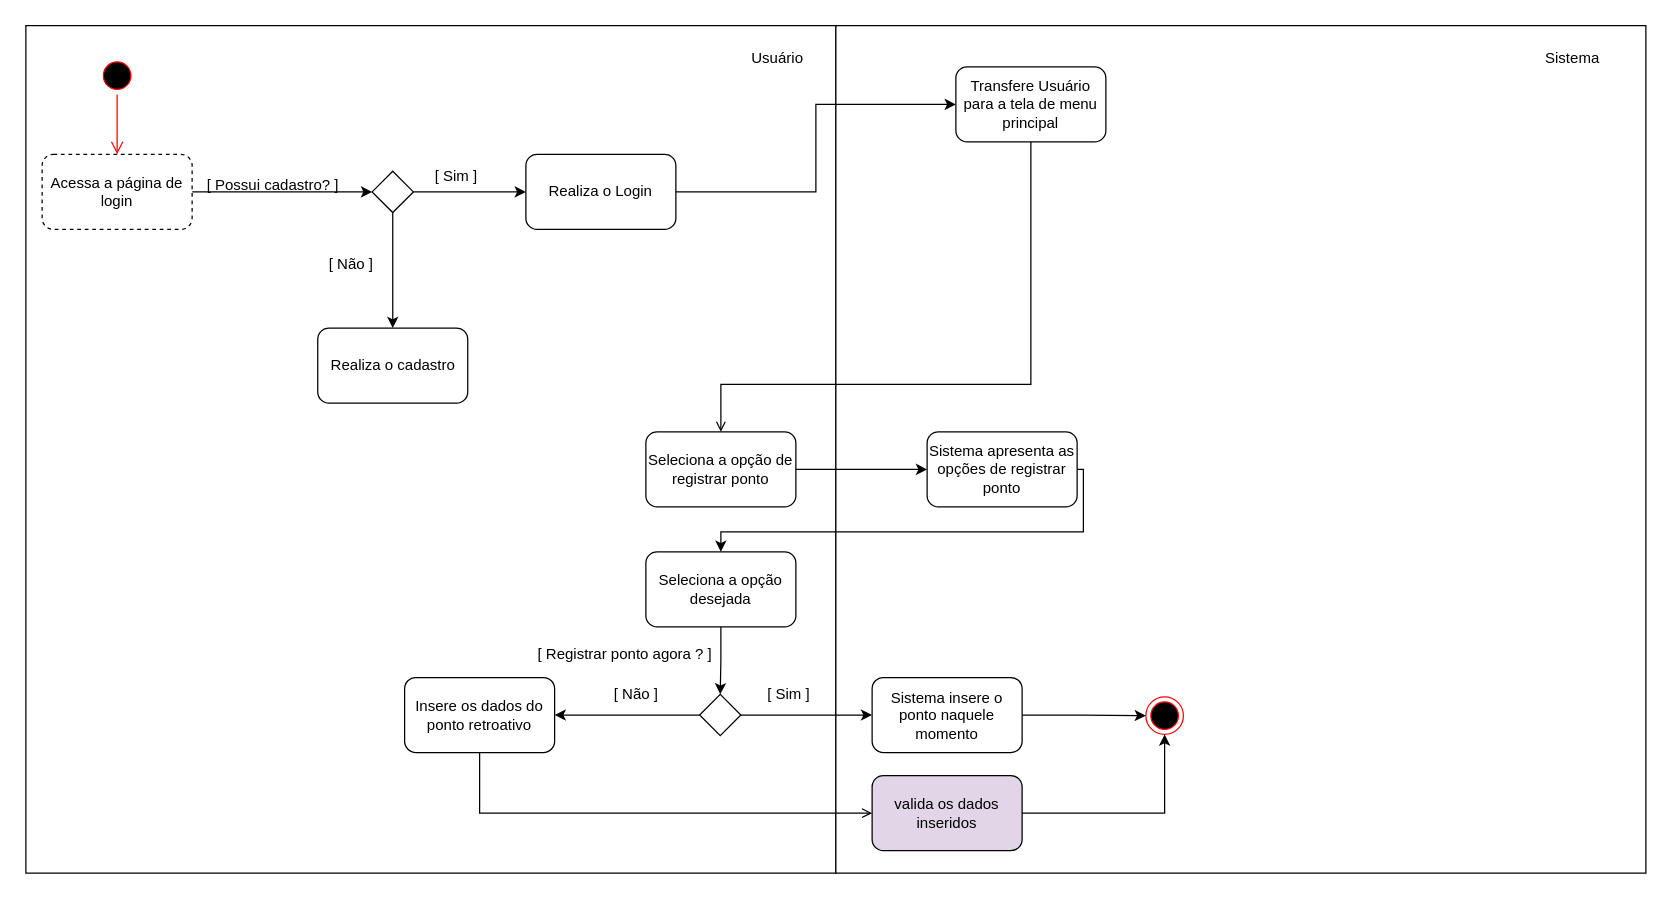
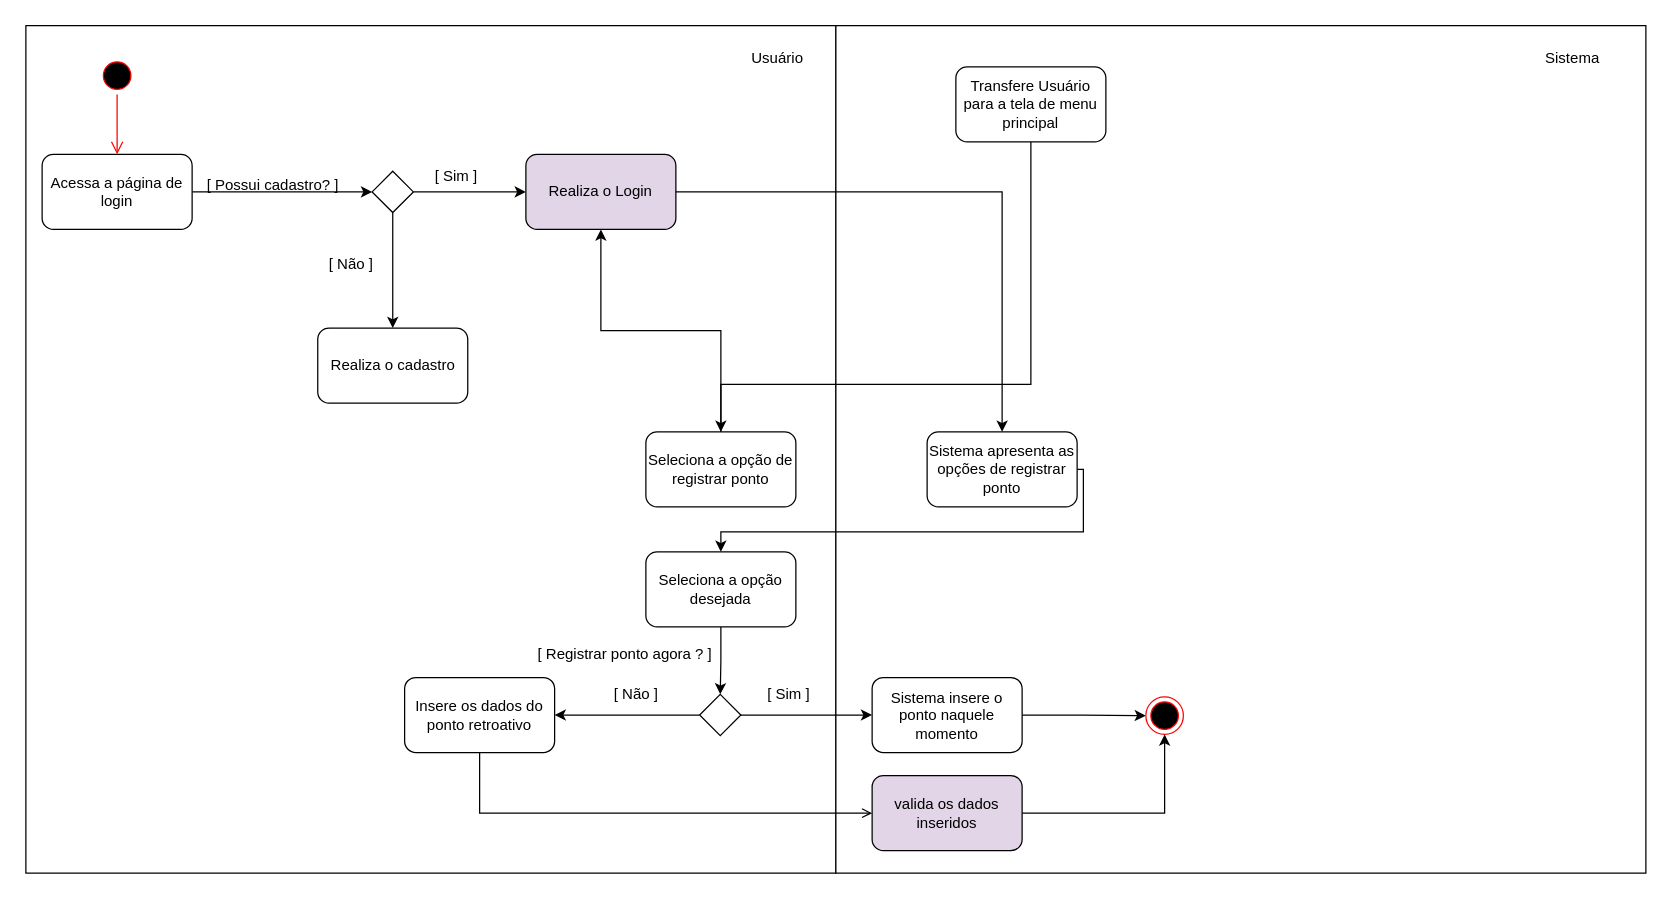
edge "Realiza o Login" -> "Transfere Usuário para a tela de menu principal": now "Realiza o Login" -> "Sistema apresenta as opções de registrar ponto"
node "Acessa a página de login": style dashed -> solid
node "Realiza o Login": fillcolor #ffffff -> #e1d5e7
edge "Transfere Usuário para a tela de menu principal" -> "Seleciona a opção de registrar ponto": arrowhead open -> classic
edge "Seleciona a opção de registrar ponto" -> "Sistema apresenta as opções de registrar ponto": now "Seleciona a opção de registrar ponto" -> "Realiza o Login"
